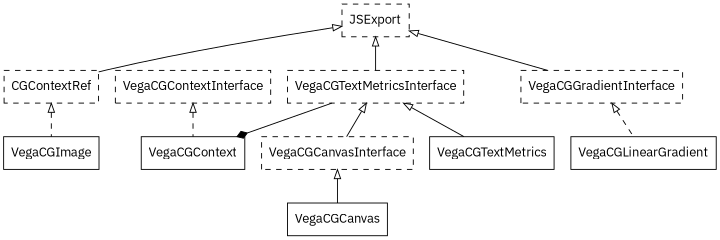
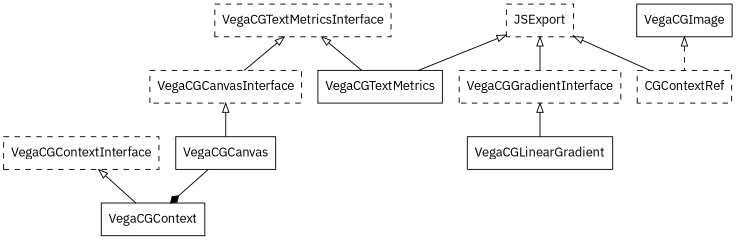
edge "VegaCGTextMetricsInterface" -> "JSExport": now "VegaCGTextMetrics" -> "JSExport"
edge "VegaCGTextMetricsInterface" -> "VegaCGContext": now "VegaCGCanvas" -> "VegaCGContext"
edge "VegaCGLinearGradient" -> "VegaCGGradientInterface": style dashed -> solid
edge "VegaCGImage" -> "CGContextRef": reversed
edge "VegaCGContext" -> "VegaCGContextInterface": style dashed -> solid
